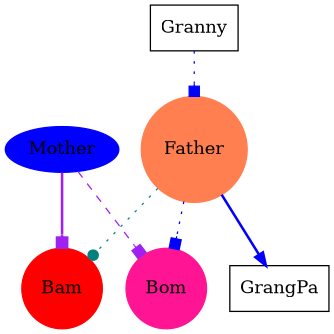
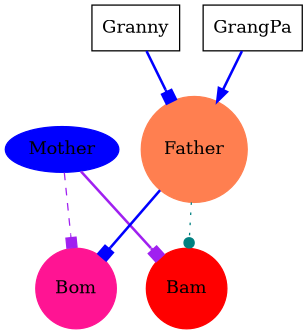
edge "Granny" -> "Father": style dotted -> bold
edge "Father" -> "Bom": style dotted -> bold
edge "Father" -> "GrangPa": reversed
